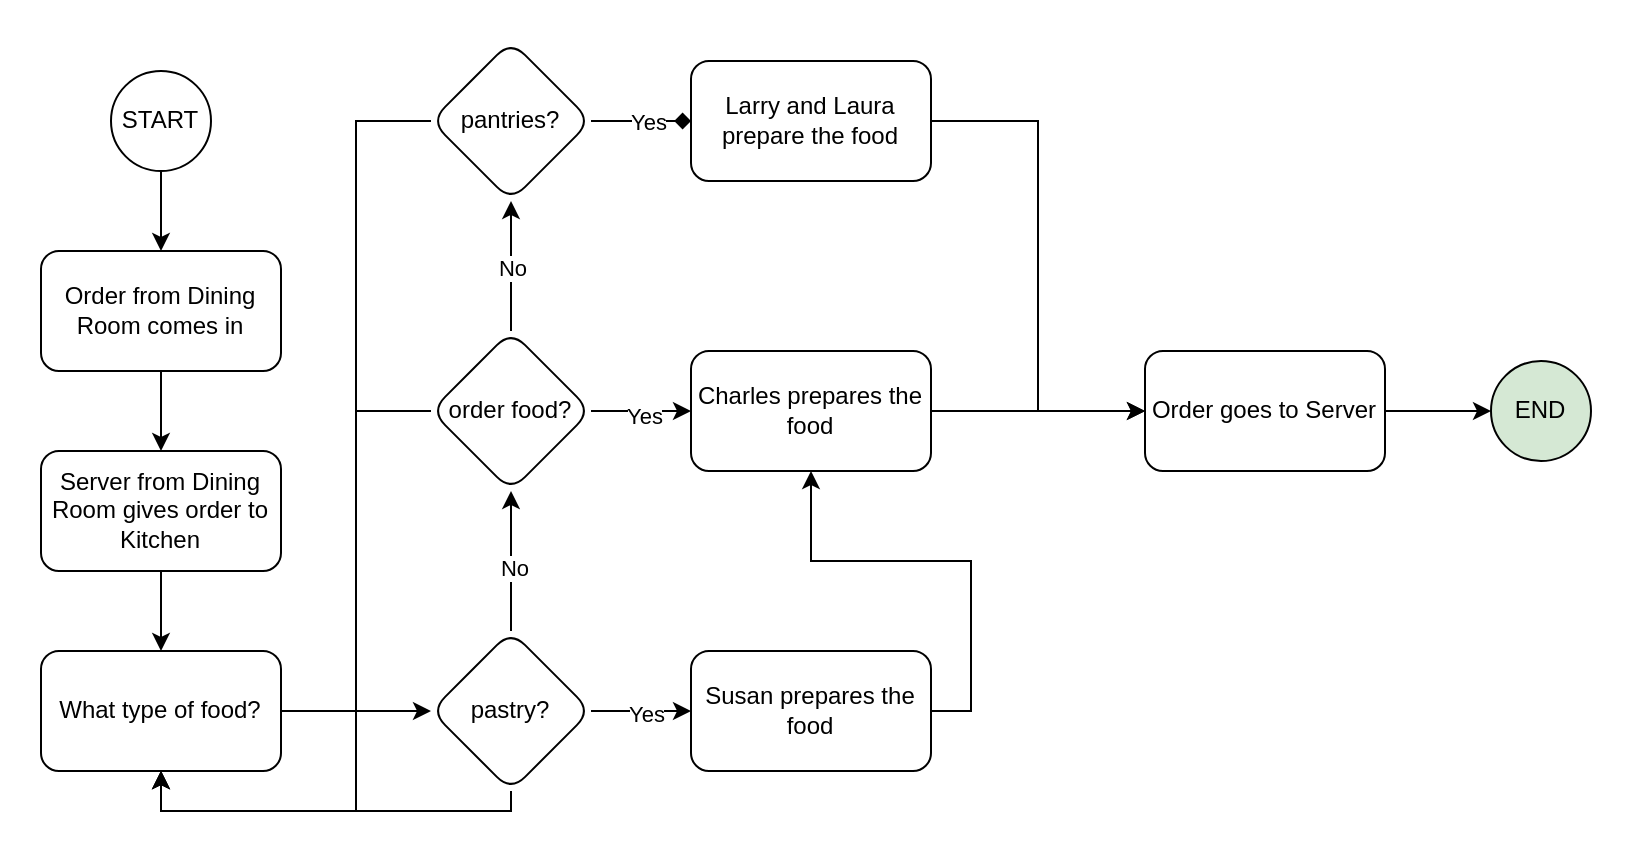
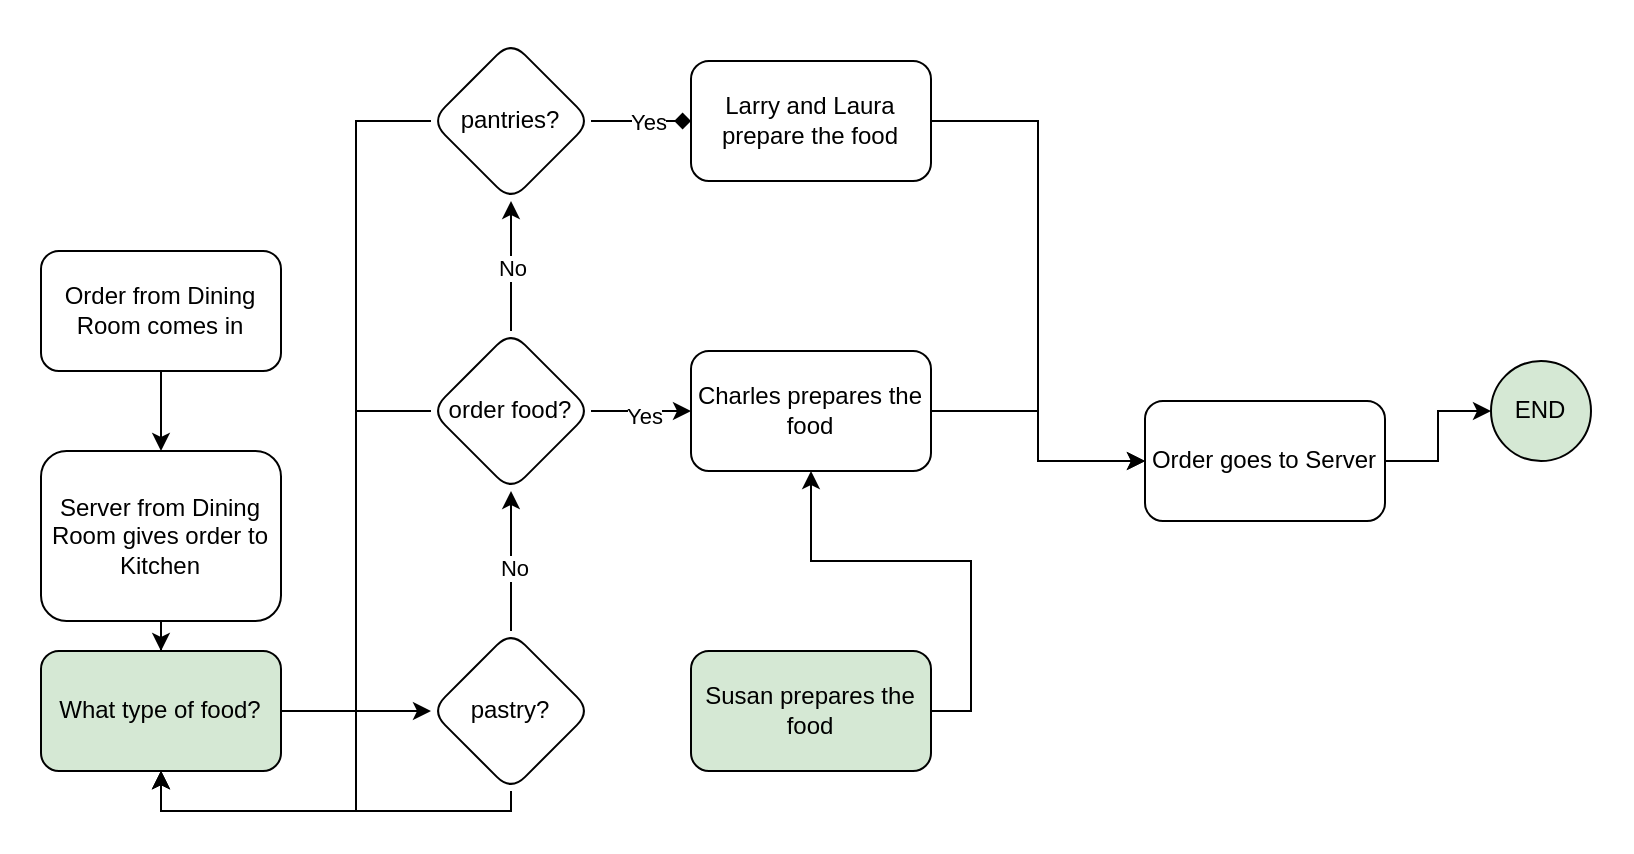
node "START": removed
edge "START" -> "Order from Dining Room comes in": removed
node "Order goes to Server": moved (1265, 411) -> (1265, 461)
node "Server from Dining Room gives order to Kitchen": size 240x120 -> 240x170
node "What type of food?": fillcolor #ffffff -> #d5e8d4
edge "pastry?" -> "Susan prepares the food": removed, label "Yes"
node "Susan prepares the food": fillcolor #ffffff -> #d5e8d4
